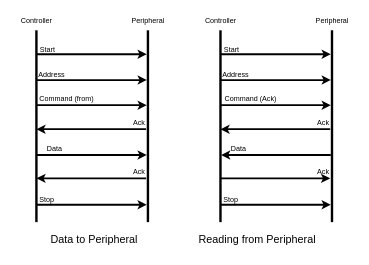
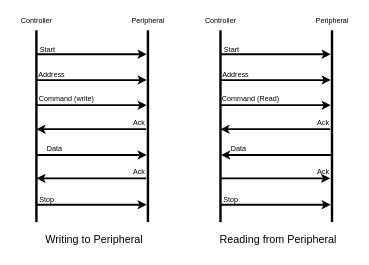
node "Command (from)": label "Command (from)" -> "Command (write)"
node "Command (Ack)": label "Command (Ack)" -> "Command (Read)"
node "Data to Peripheral": label "Data to Peripheral" -> "Writing to Peripheral"
node "Reading from Peripheral": moved (257, 240) -> (278, 240)
